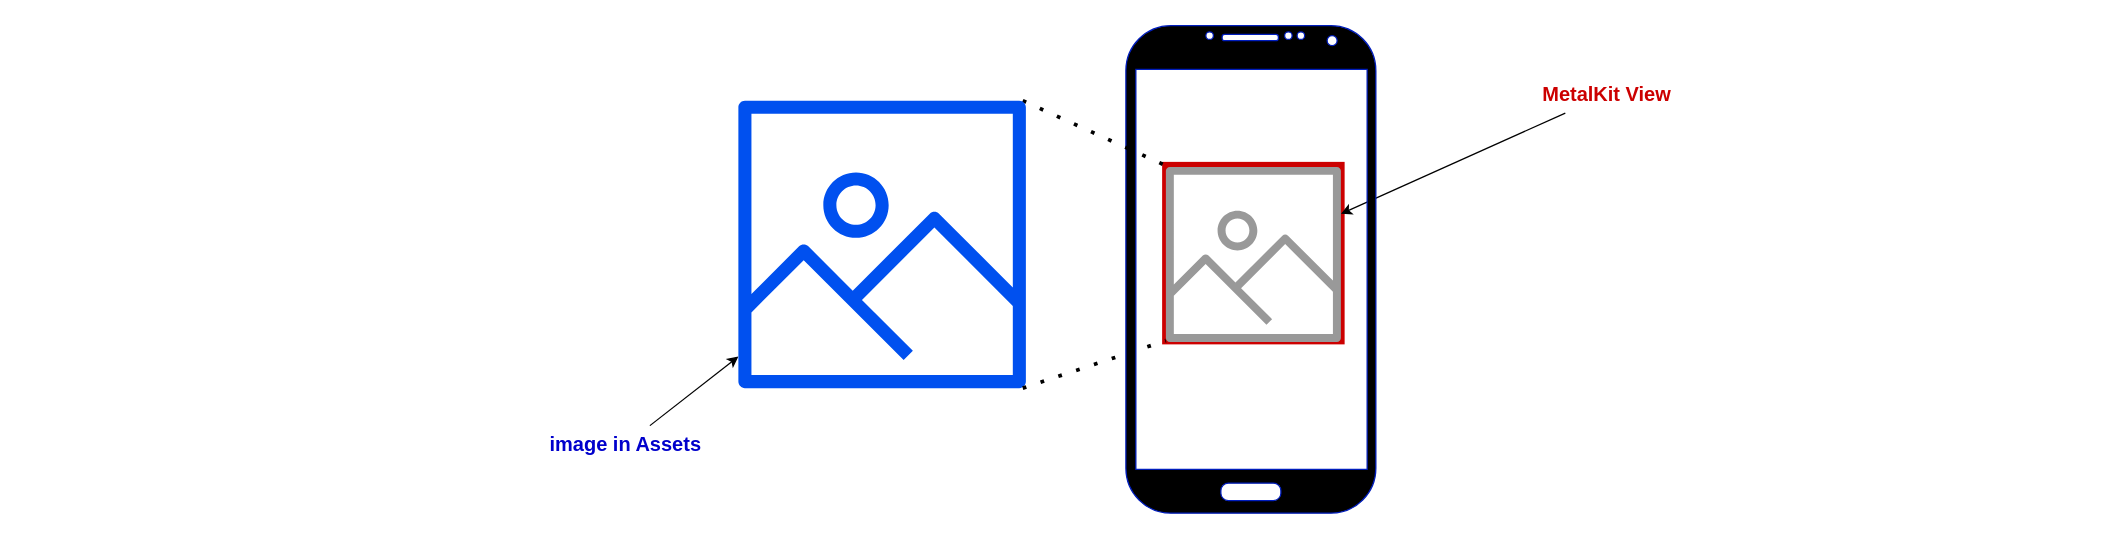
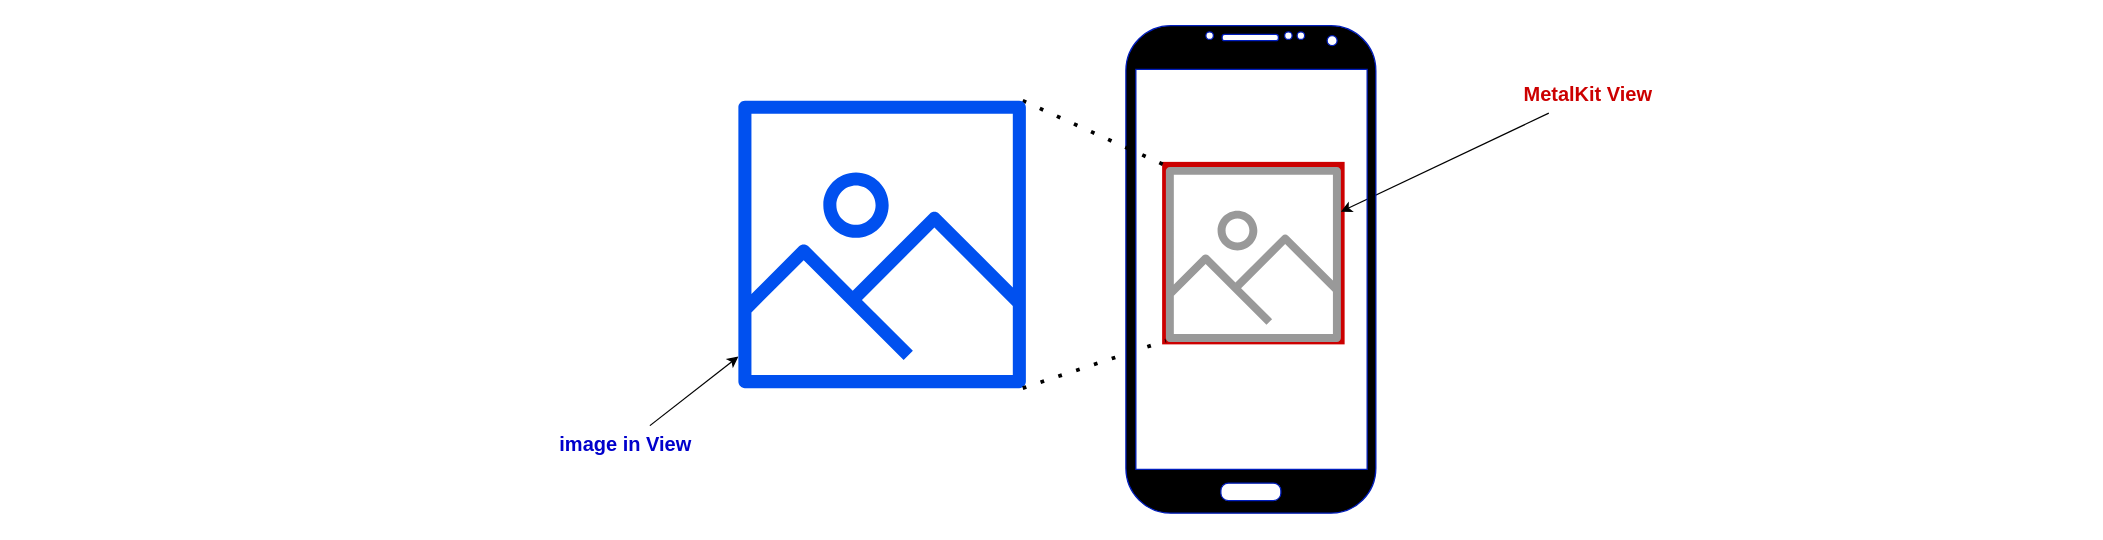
node "MetalKit View": moved (1607, 94) -> (1588, 94)
node "image in Assets": label "image in Assets" -> "image in View"
